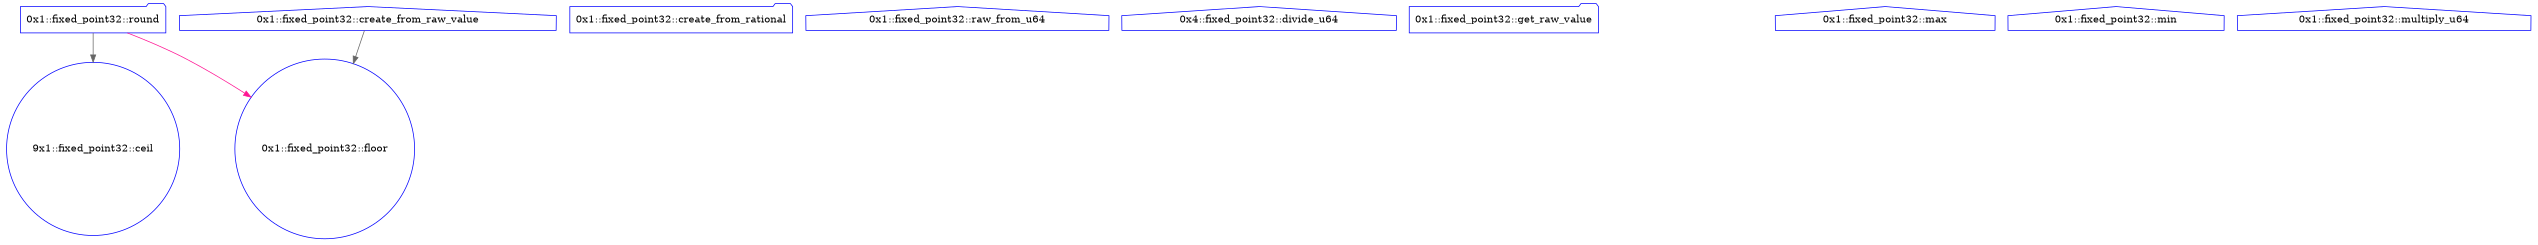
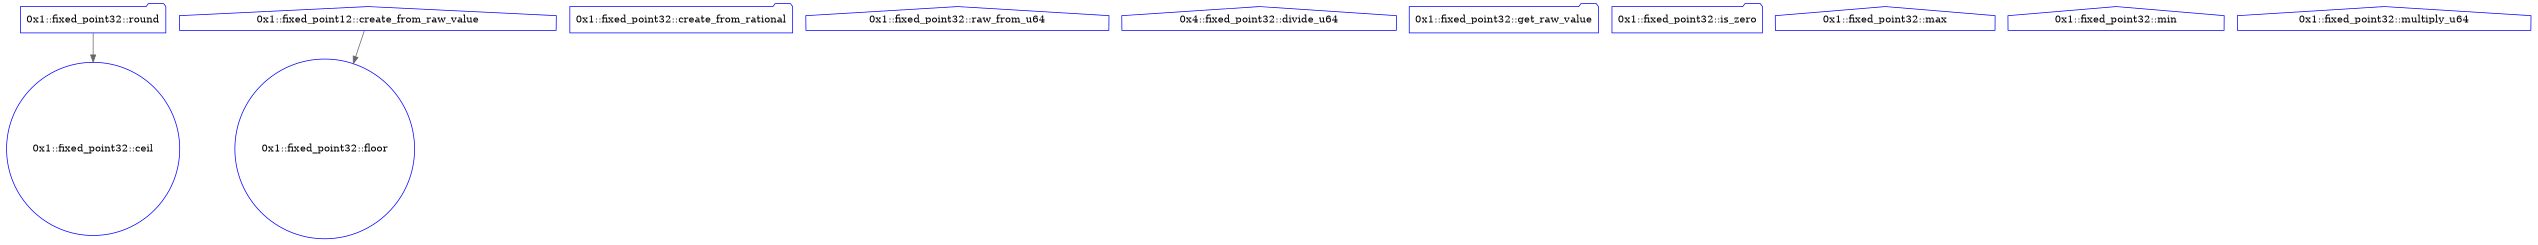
node "0x1::fixed_point32::create_from_raw_value": label "0x1::fixed_point32::create_from_raw_value" -> "0x1::fixed_point12::create_from_raw_value"
node "0x1::fixed_point32::is_zero": added
edge "0x1::fixed_point32::round" -> "0x1::fixed_point32::floor": removed
node "9x1::fixed_point32::ceil": label "9x1::fixed_point32::ceil" -> "0x1::fixed_point32::ceil"
